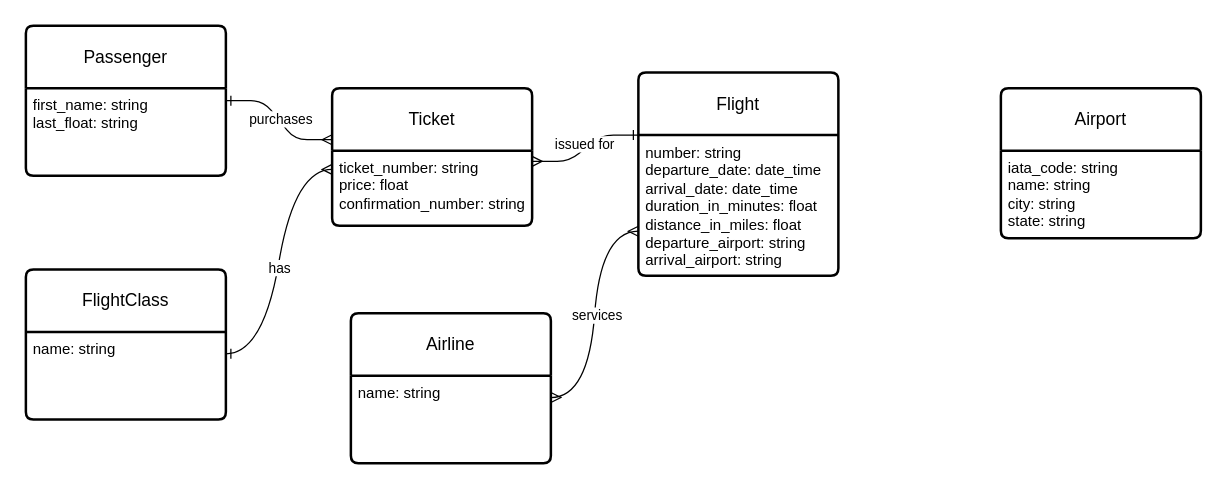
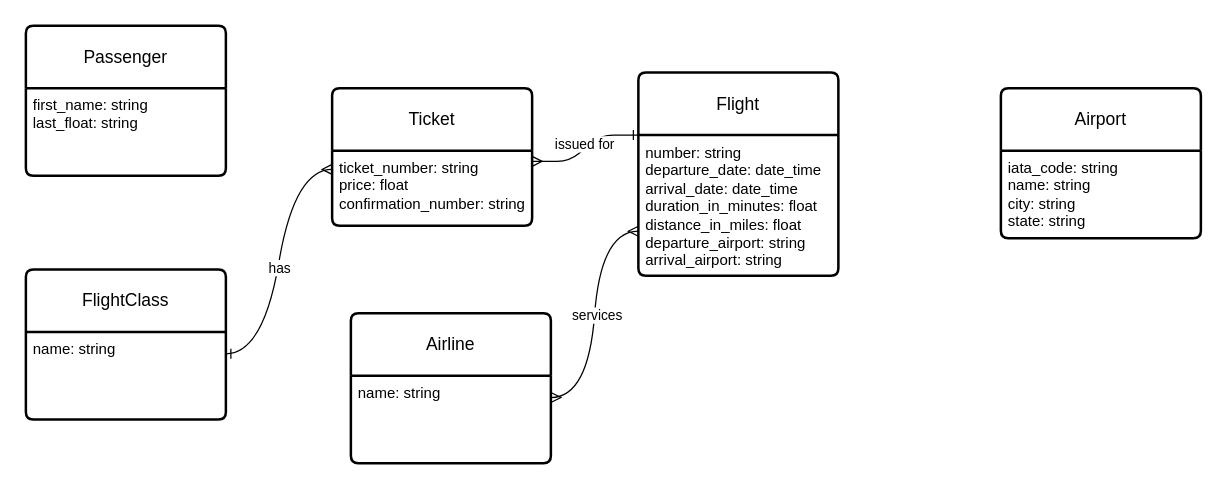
edge "Passenger" -- "Ticket": removed, label "purchases"
